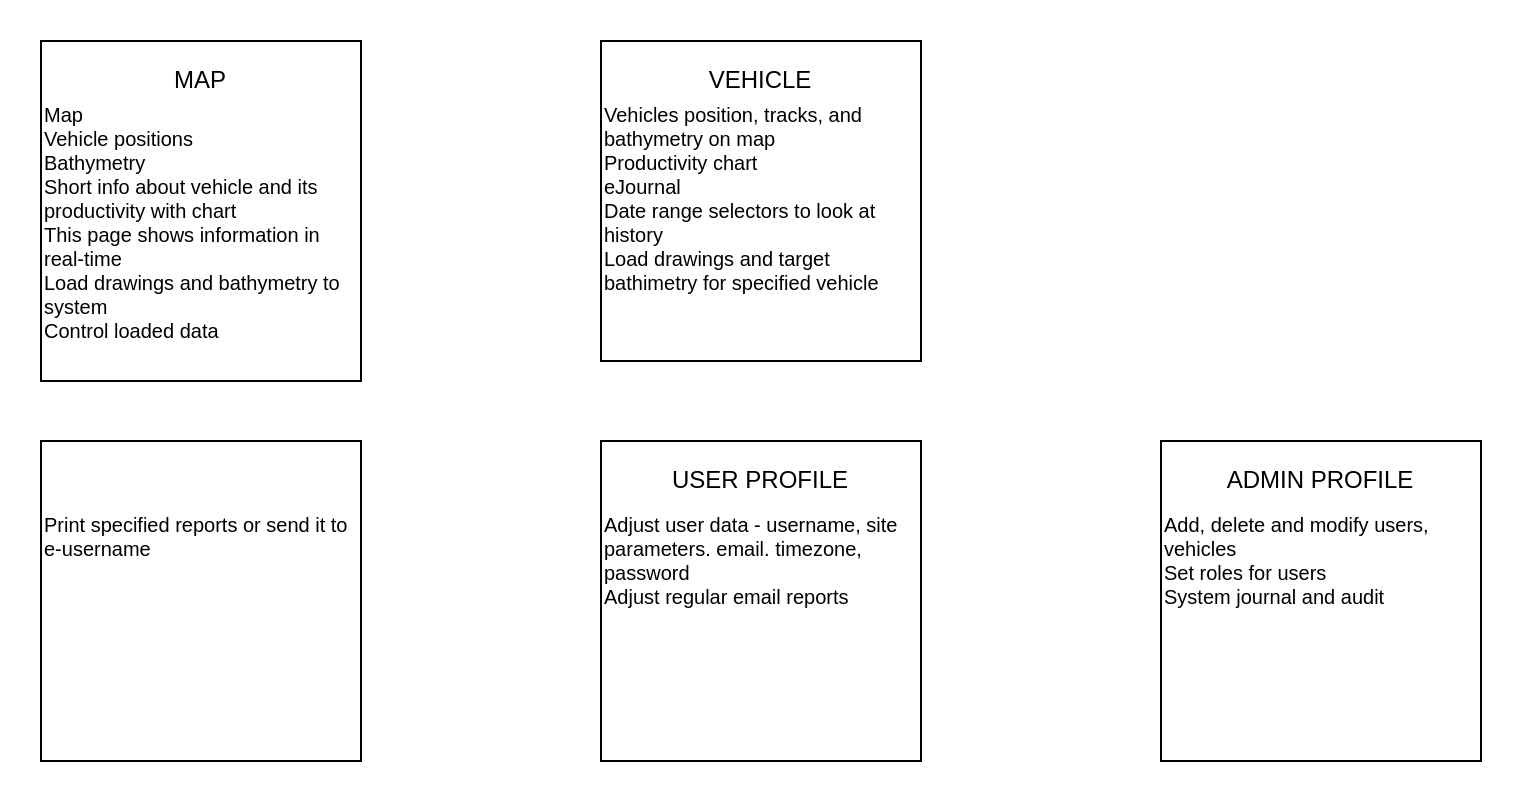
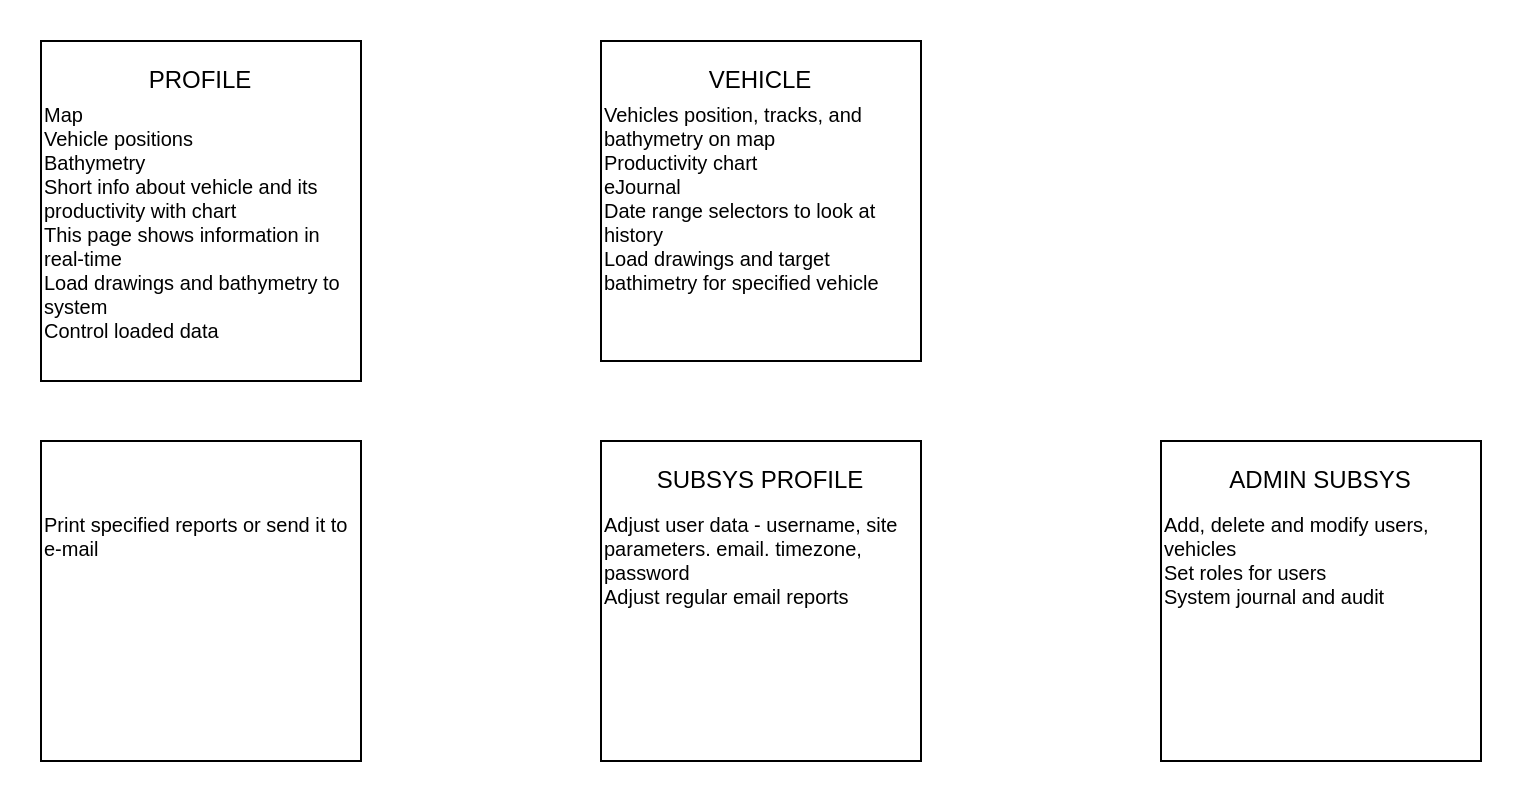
node "MAP": label "MAP" -> "PROFILE"
node "USER PROFILE": label "USER PROFILE" -> "SUBSYS PROFILE"
node "ADMIN PROFILE": label "ADMIN PROFILE" -> "ADMIN SUBSYS"
node "Print specified reports or send it to e-username": label "Print specified reports or send it to e-username" -> "Print specified reports or send it to e-mail"
